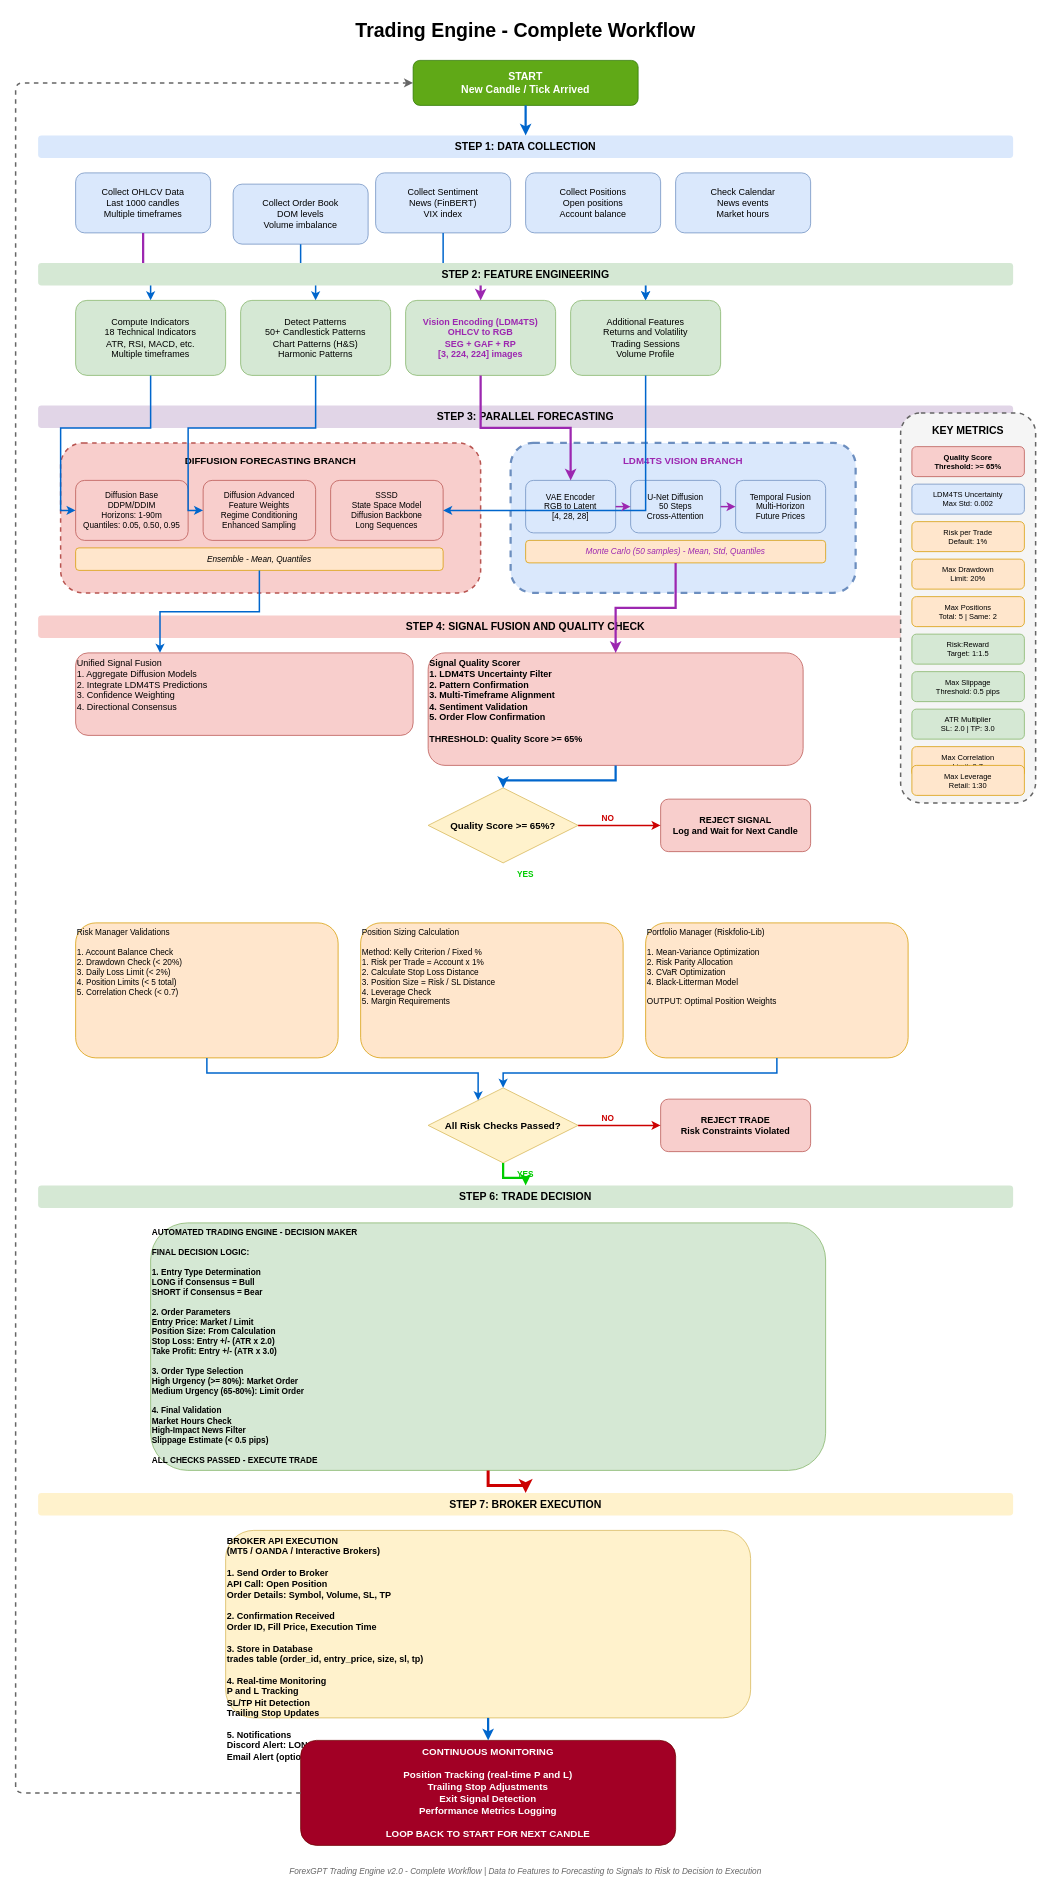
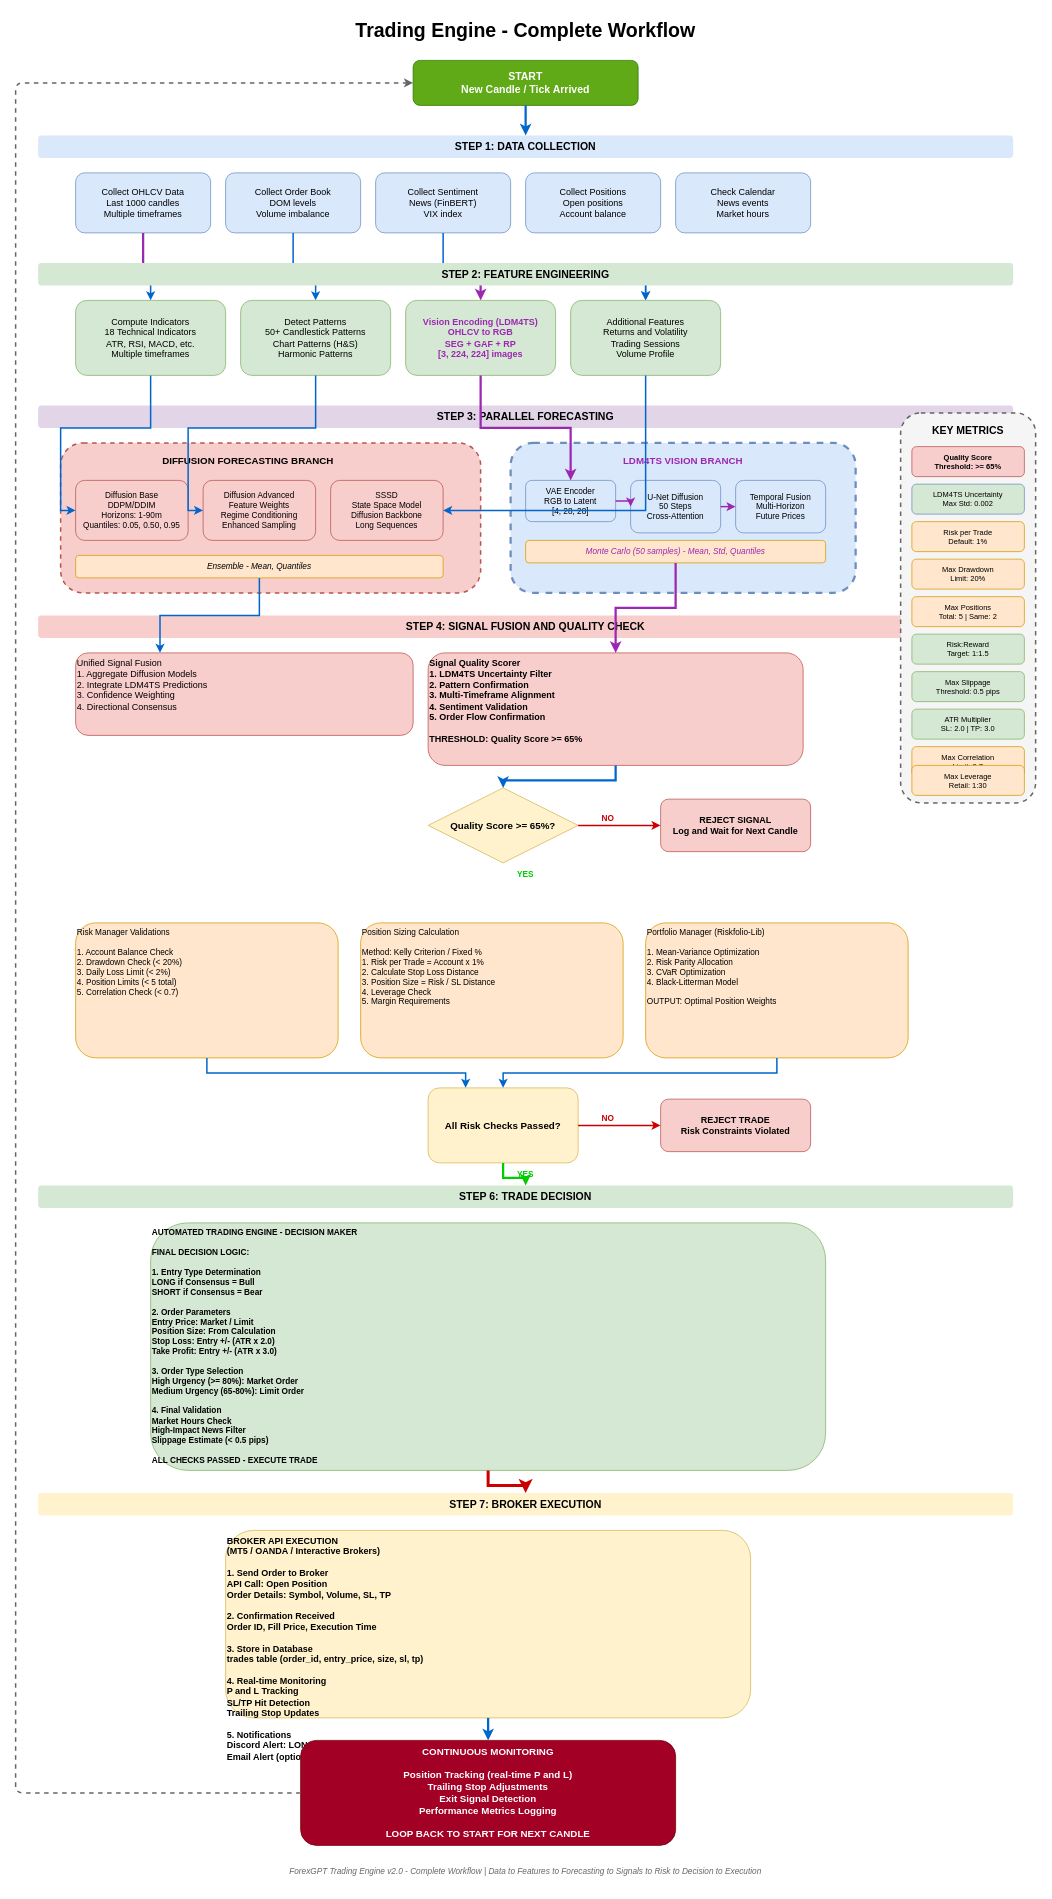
node "Collect Order Book DOM levels Volume imbalance": moved (300, 214) -> (293, 203)
node "DIFFUSION FORECASTING BRANCH": moved (270, 460) -> (248, 460)
node "LDM4TS Uncertainty Max Std: 0.002": fillcolor #dae8fc -> #d5e8d4
node "VAE Encoder RGB to Latent [4, 28, 28]": size 90x53 -> 90x41
node "Ensemble - Mean, Quantiles": moved (259, 559) -> (259, 567)
node "All Risk Checks Passed?": shape diamond -> rounded rectangle
